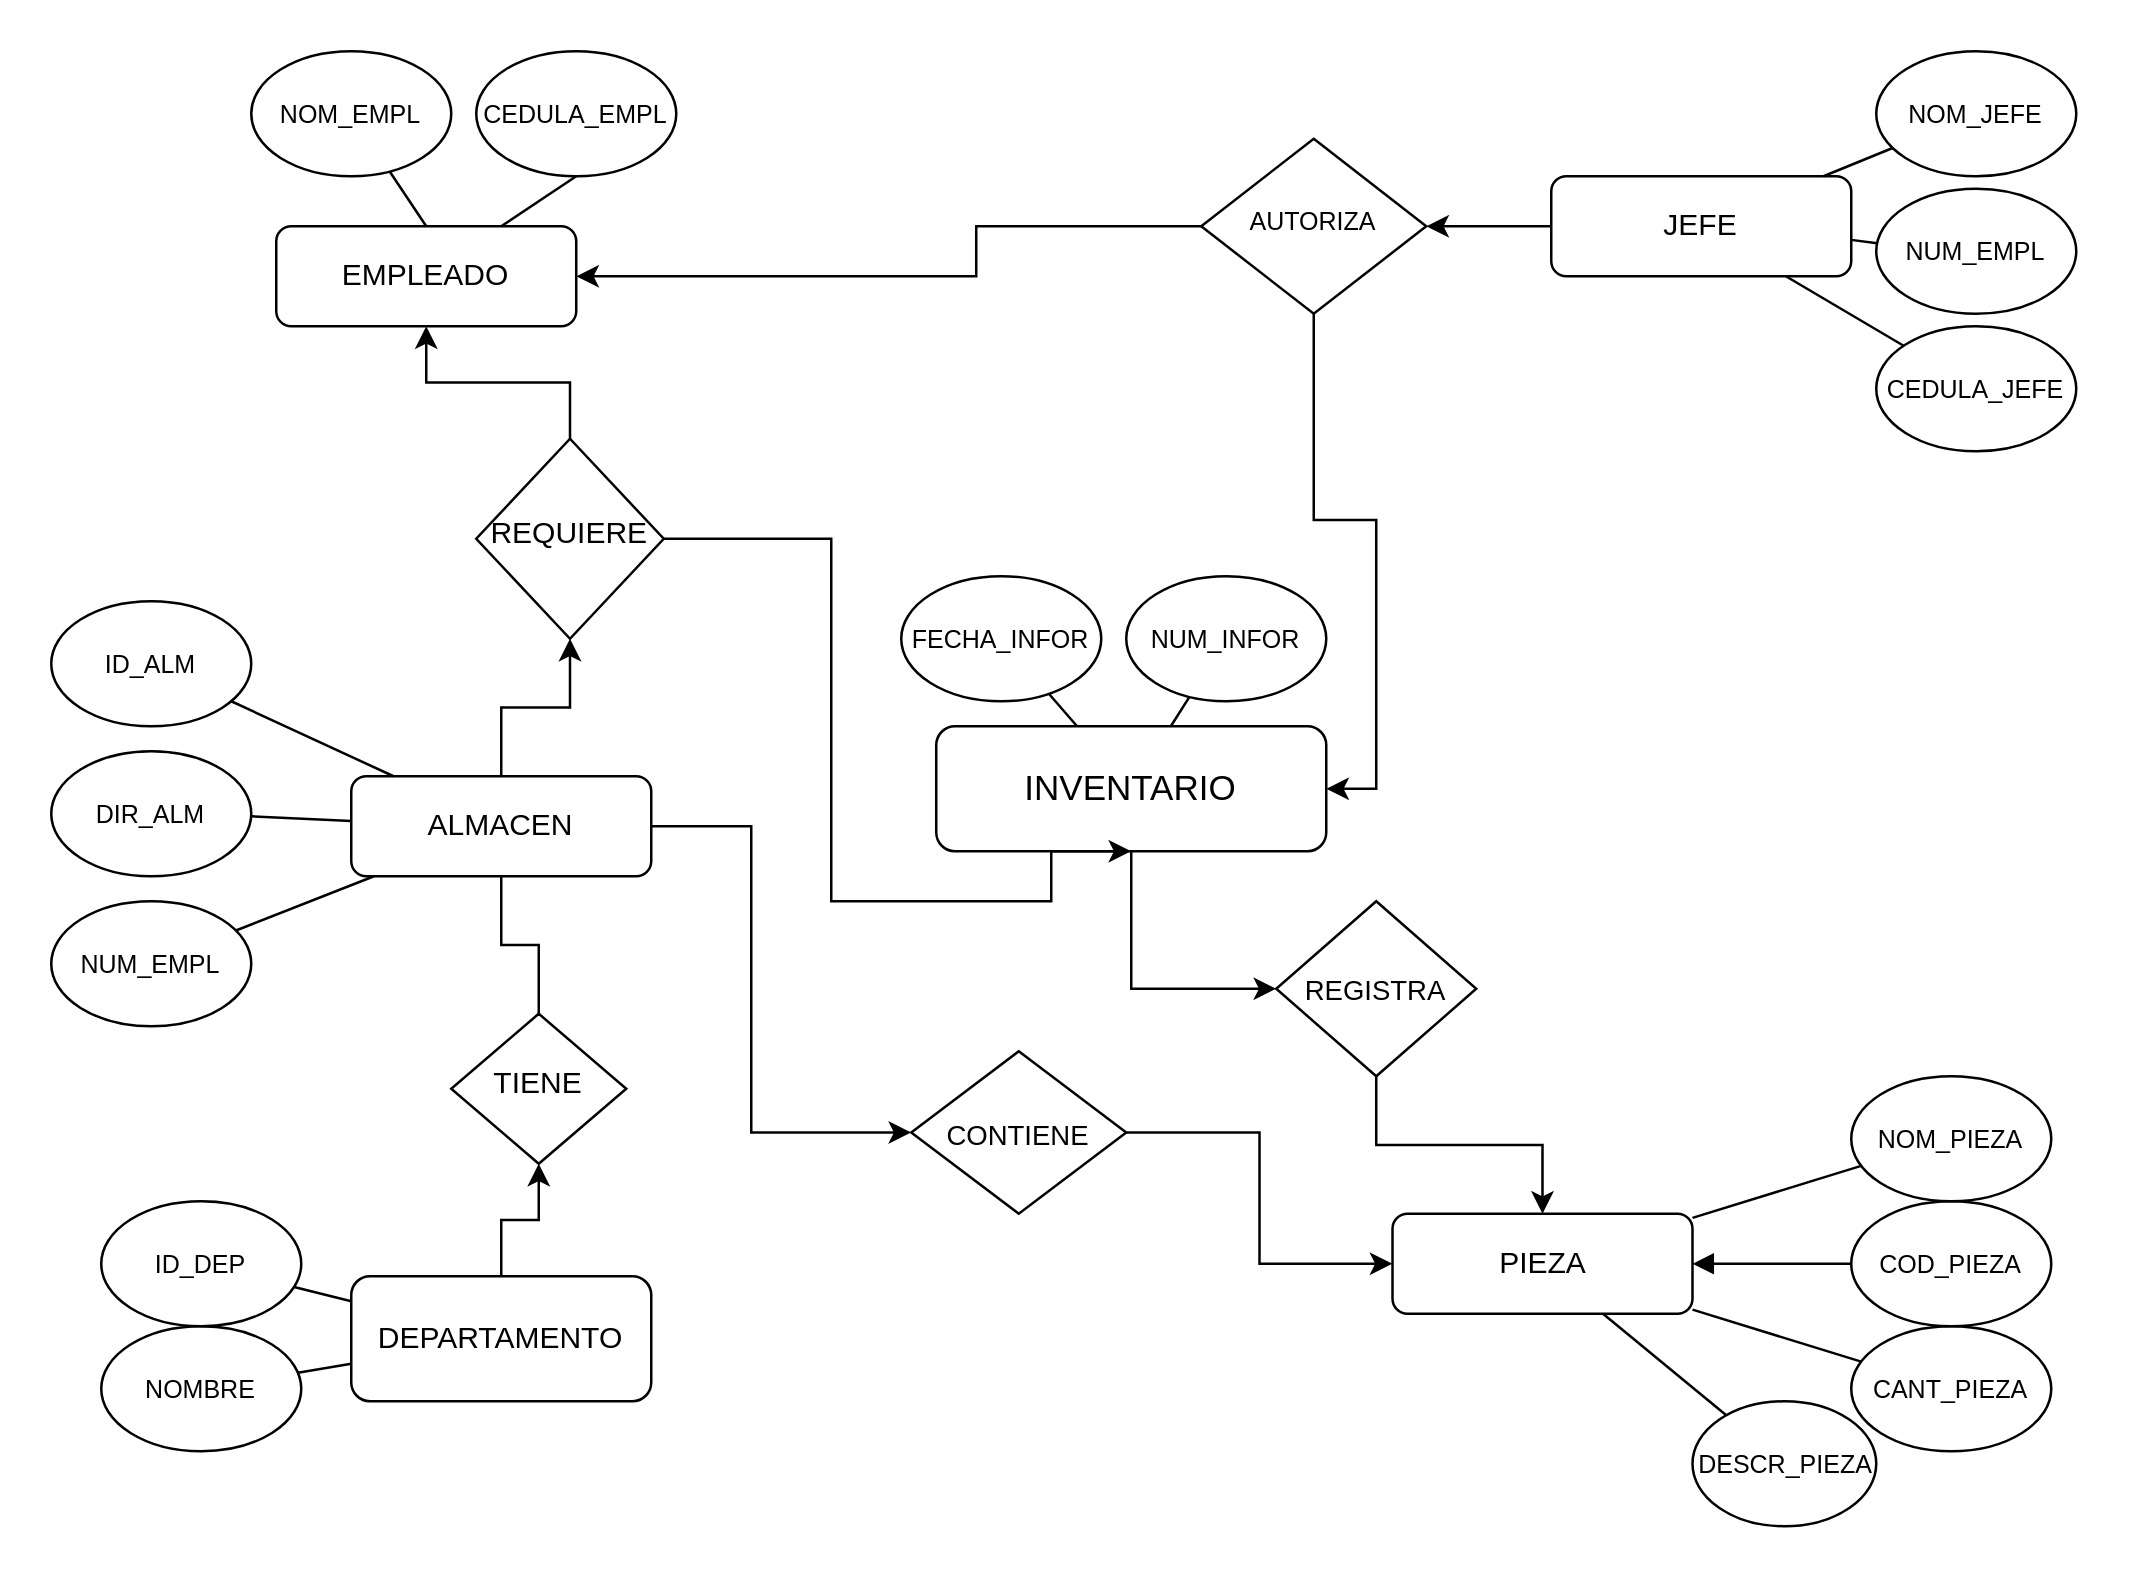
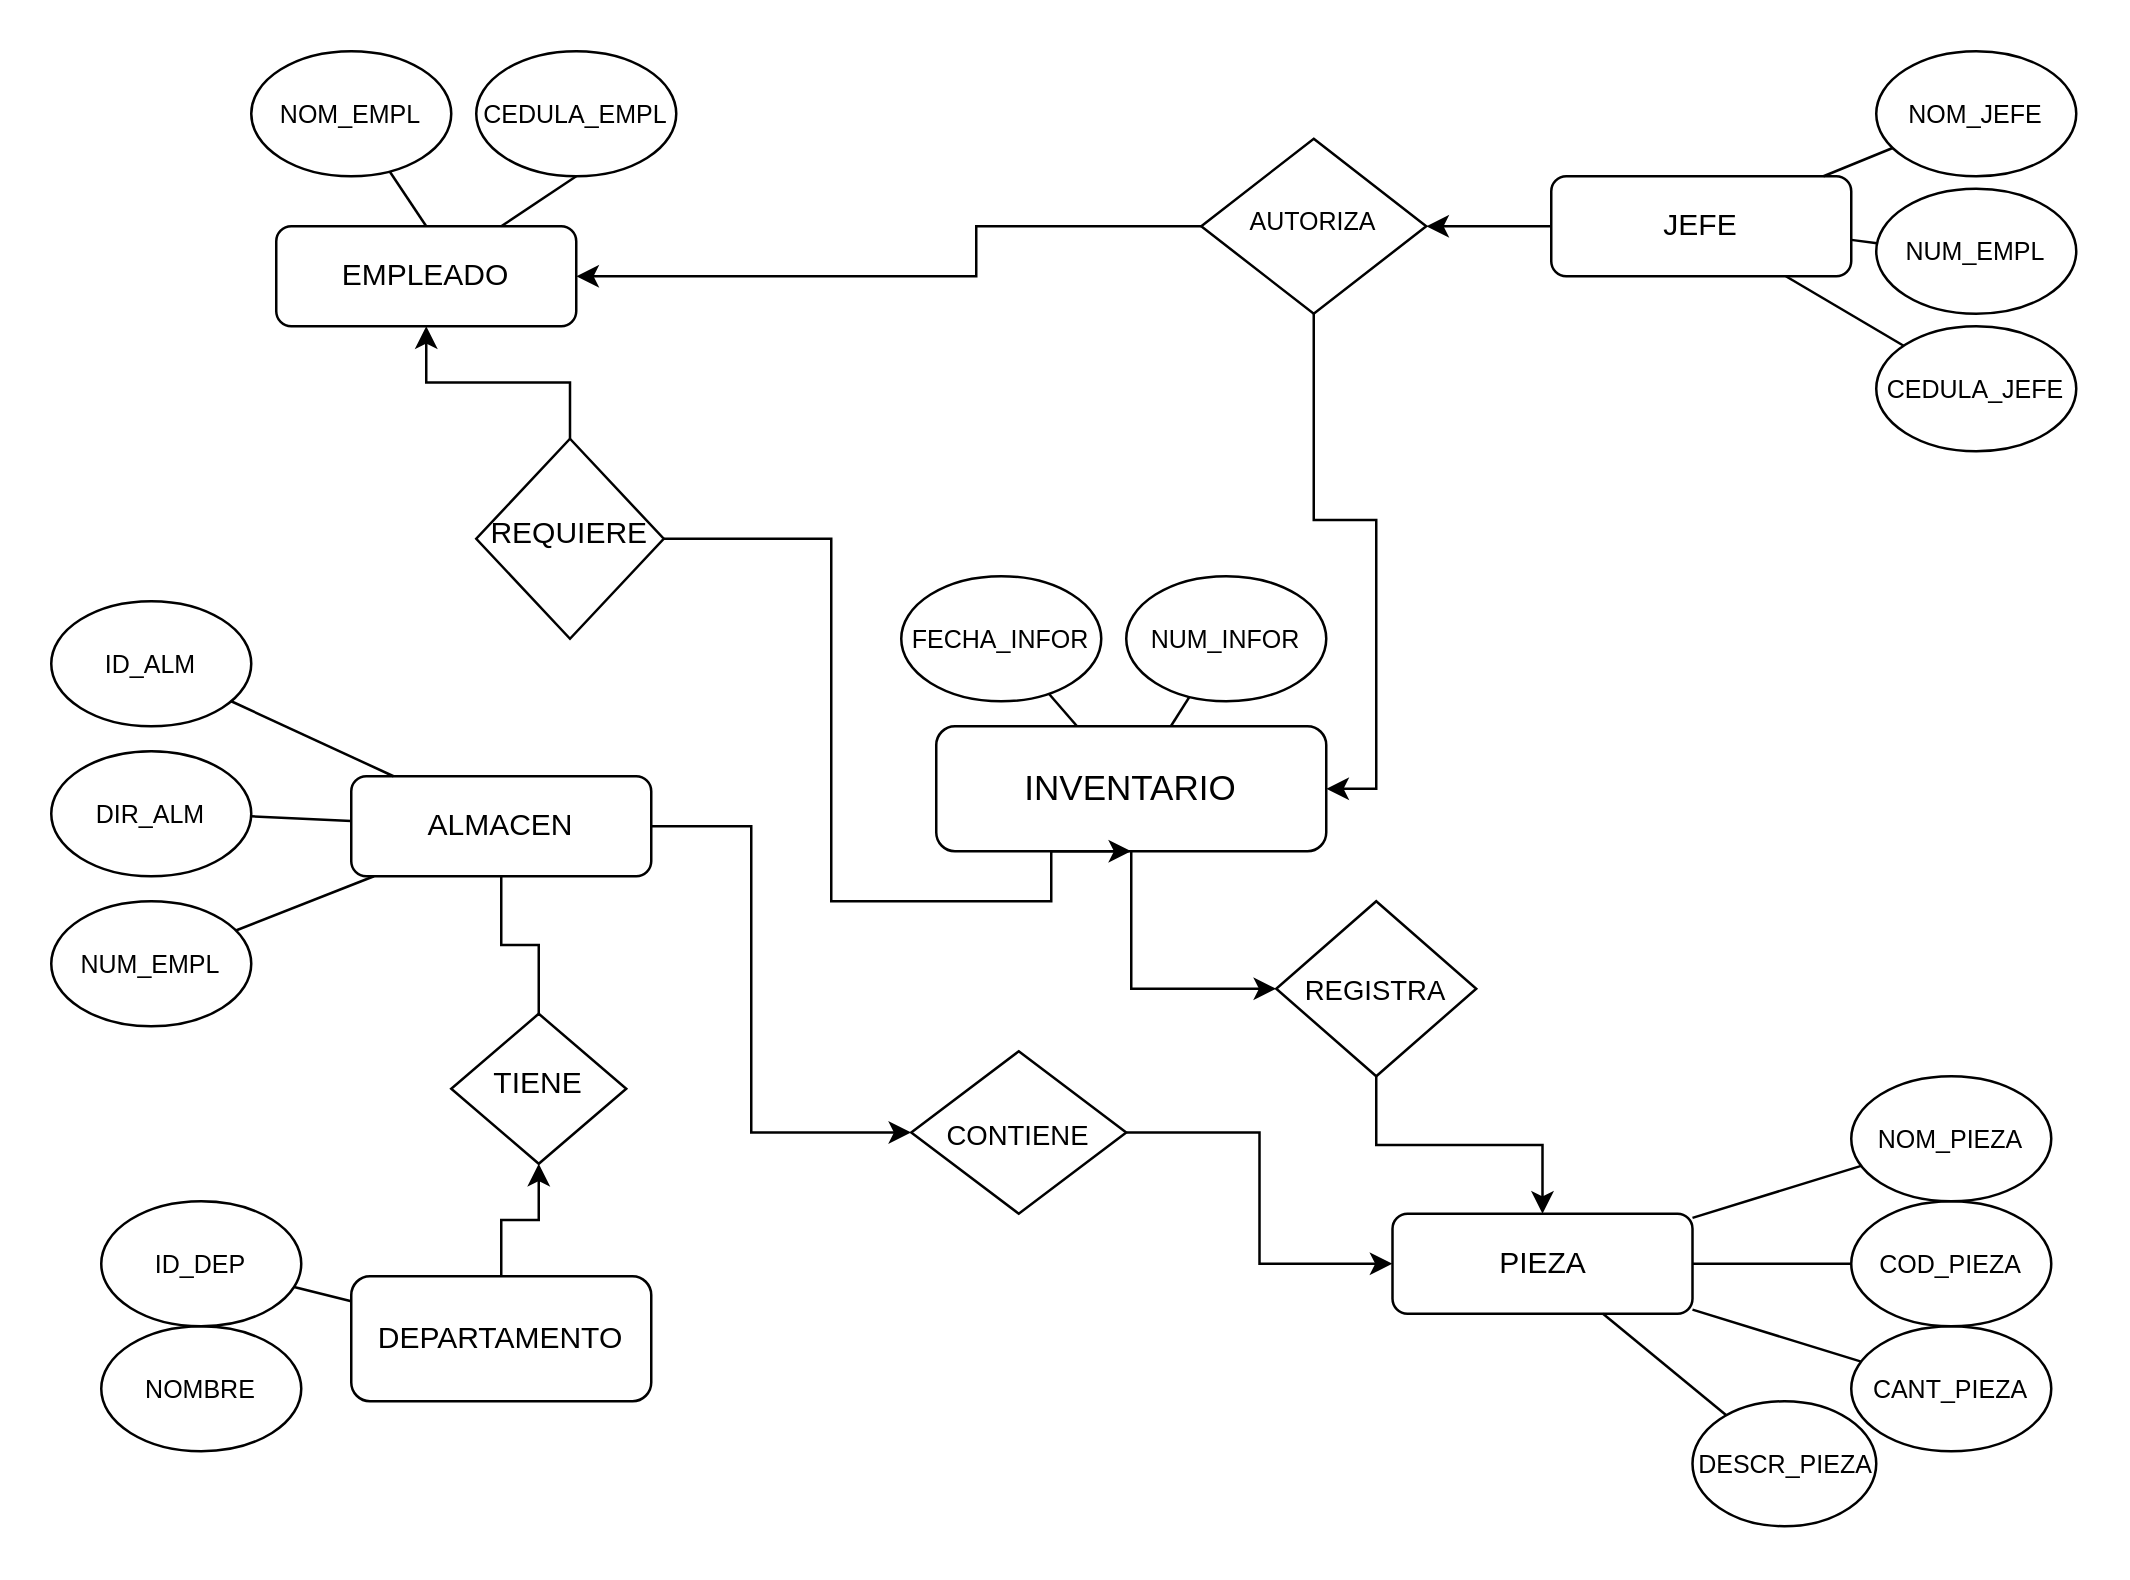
edge "ALMACEN" -> "REQUIERE": removed
edge "COD_PIEZA" -> "PIEZA": arrowhead block -> none
edge "DEPARTAMENTO" -- "NOMBRE": removed
